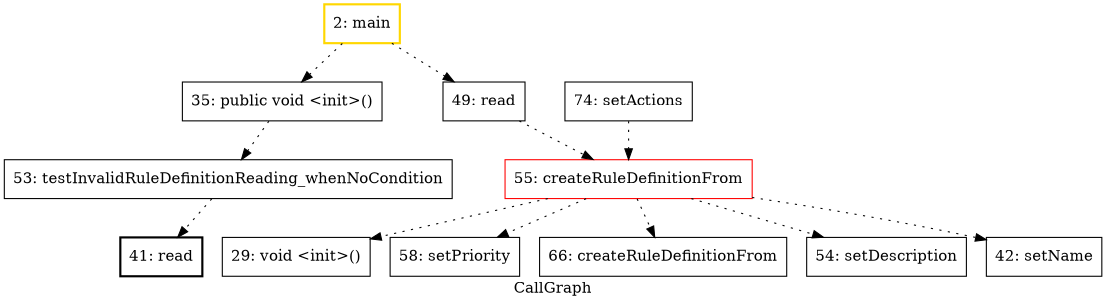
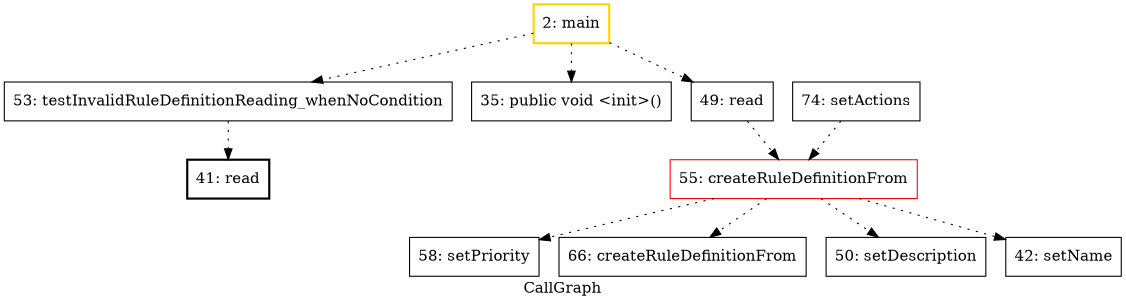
edge "35: public void <init>()" -> "53: testInvalidRuleDefinitionReading_whenNoCondition": now "2: main" -> "53: testInvalidRuleDefinitionReading_whenNoCondition"
node "29: void <init>()": removed
node "54: setDescription": label "54: setDescription" -> "50: setDescription"
